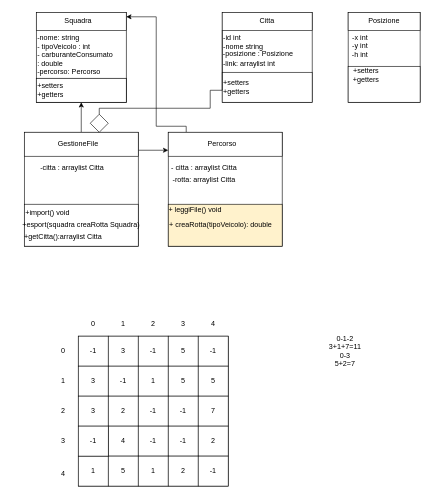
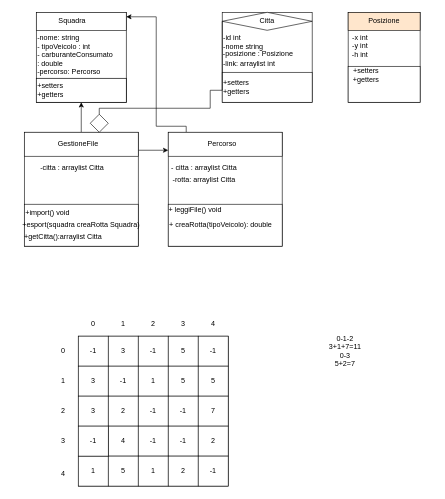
node "Squadra": moved (78, 21) -> (72, 21)
node "Citta": shape rectangle -> diamond
node "Posizione": fillcolor #ffffff -> #ffe6cc
node "+ creaRotta(tipoVeicolo): double": fillcolor #fff2cc -> #ffffff
